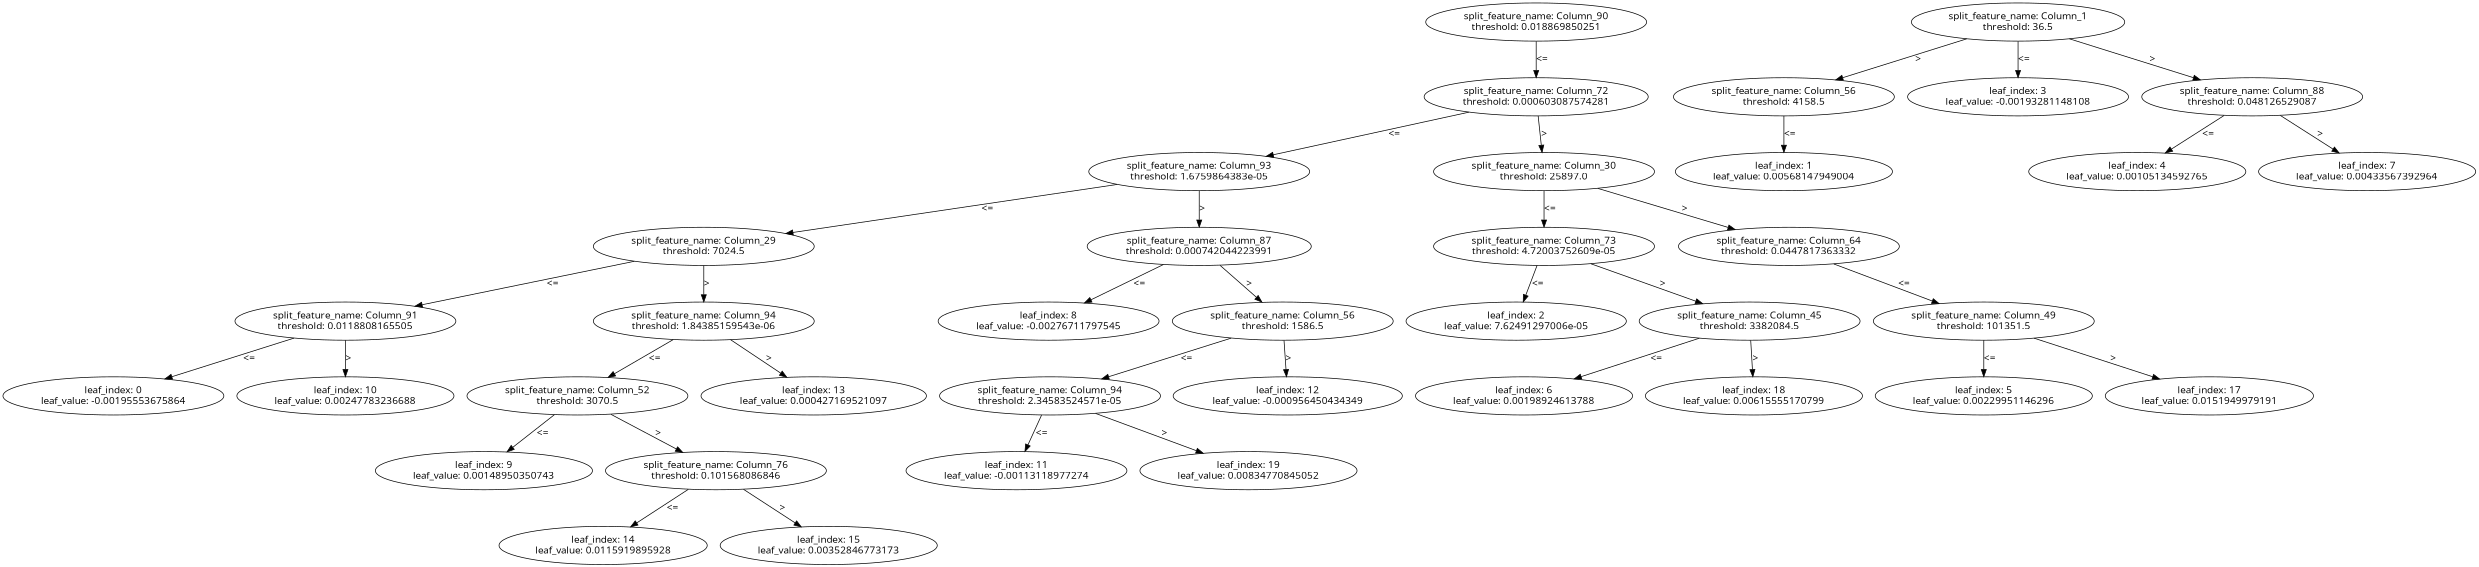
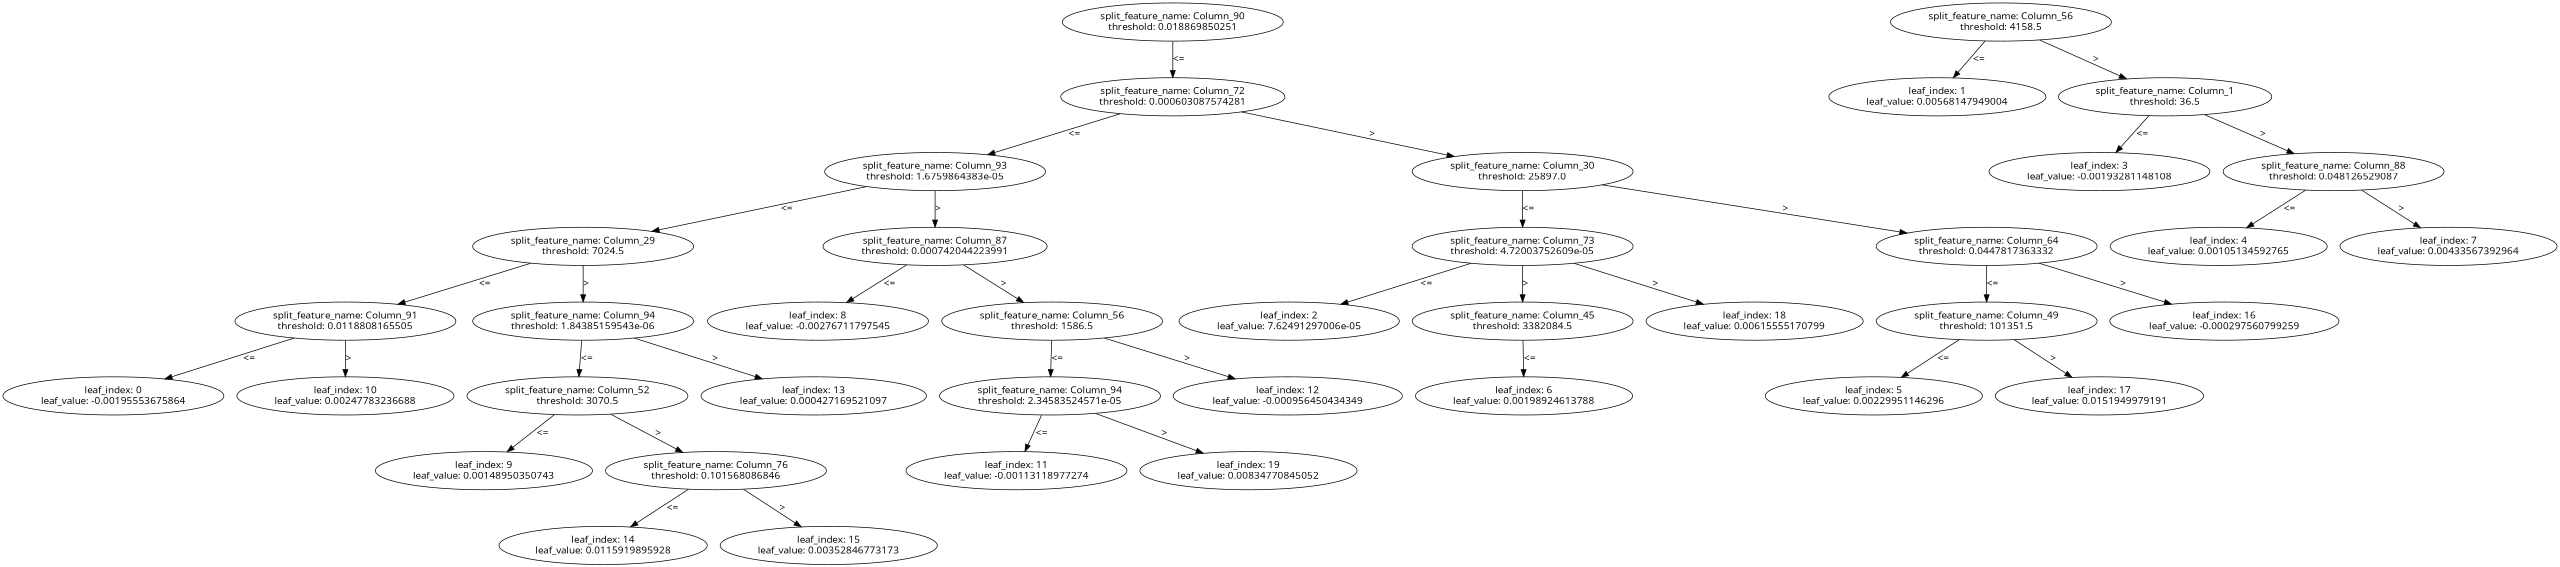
edge "split_feature_name: Column_1 threshold: 36.5" -> "split_feature_name: Column_56 threshold: 4158.5": reversed
node "leaf_index: 16 leaf_value: -0.000297560799259": added
edge "split_feature_name: Column_45 threshold: 3382084.5" -> "leaf_index: 18 leaf_value: 0.00615555170799": now "split_feature_name: Column_73 threshold: 4.72003752609e-05" -> "leaf_index: 18 leaf_value: 0.00615555170799"
